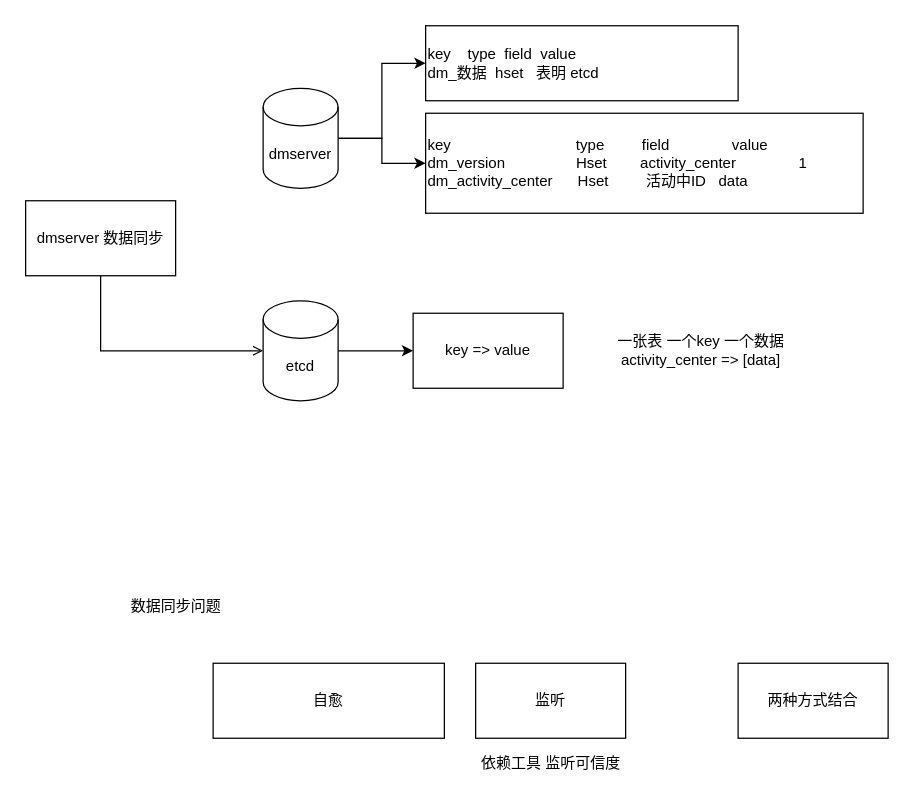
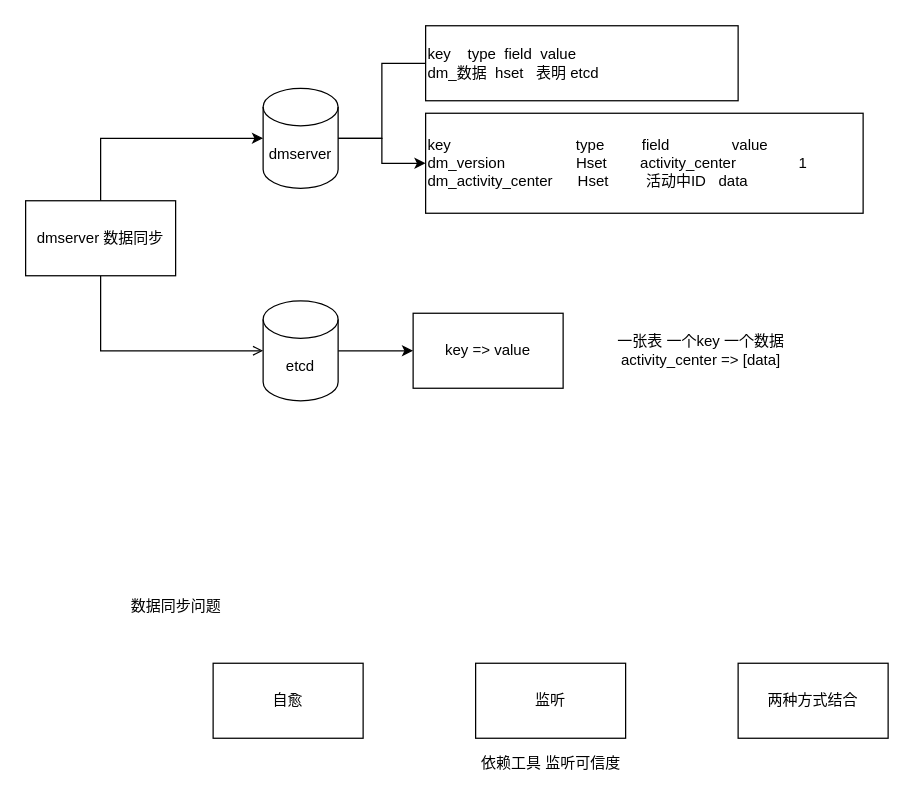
edge "dmserver" -> "key type field value dm_数据 hset 表明 etcd": arrowhead classic -> none
edge "dmserver 数据同步" -> "dmserver": added
node "自愈": size 231x75 -> 150x75
